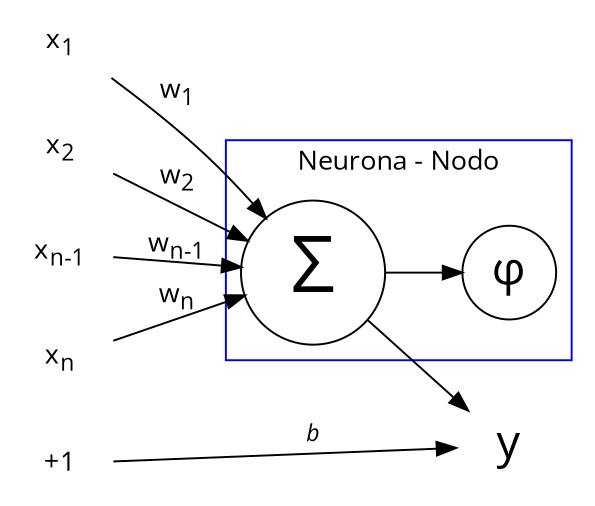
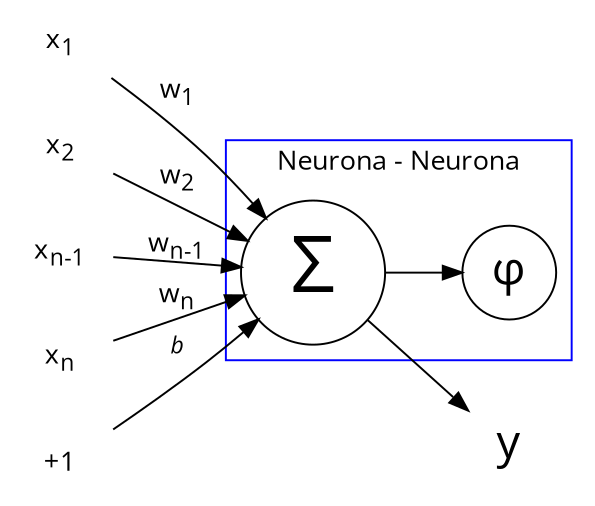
cluster "Neurona - Nodo": label "Neurona - Nodo" -> "Neurona - Neurona"
edge "+1" -> "y": now "+1" -> "Σ"
